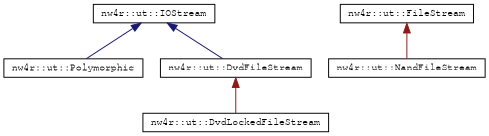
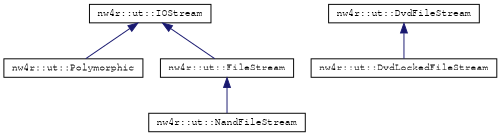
edge "nw4r::ut::DvdFileStream" -> "nw4r::ut::IOStream": now "nw4r::ut::FileStream" -> "nw4r::ut::IOStream"
edge "nw4r::ut::NandFileStream" -> "nw4r::ut::FileStream": color firebrick4 -> midnightblue
edge "nw4r::ut::DvdLockedFileStream" -> "nw4r::ut::DvdFileStream": color firebrick4 -> midnightblue
